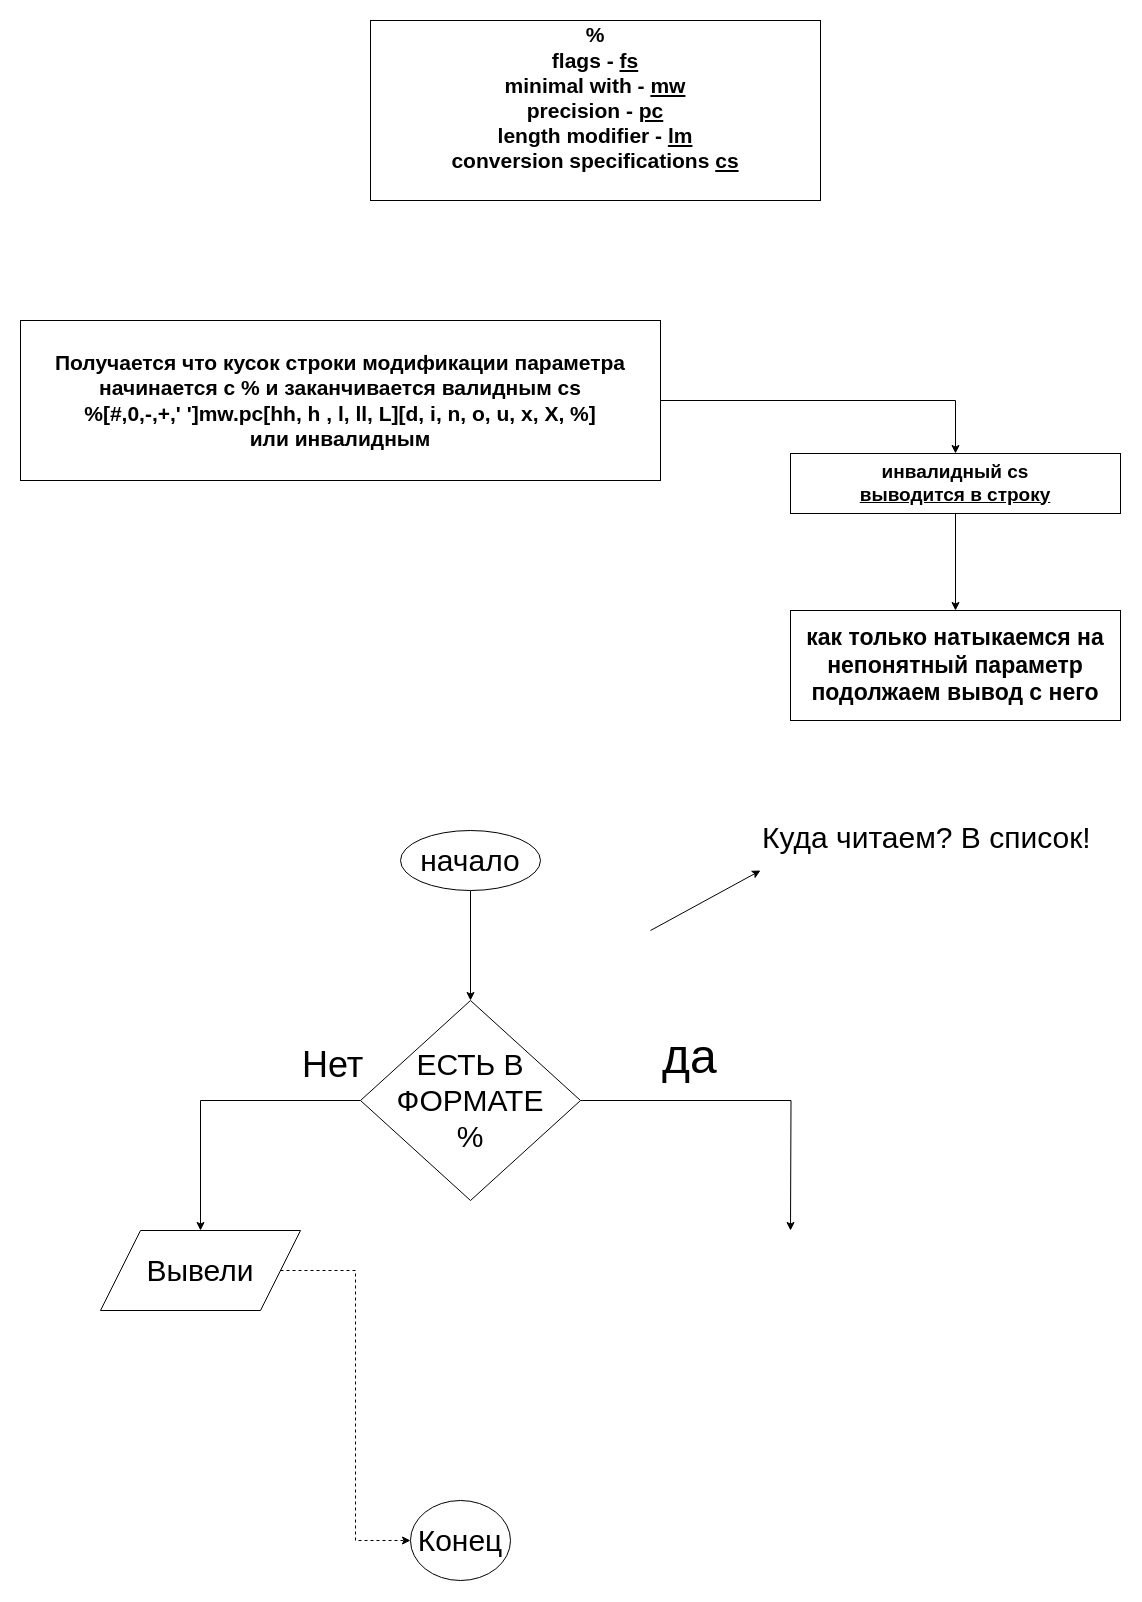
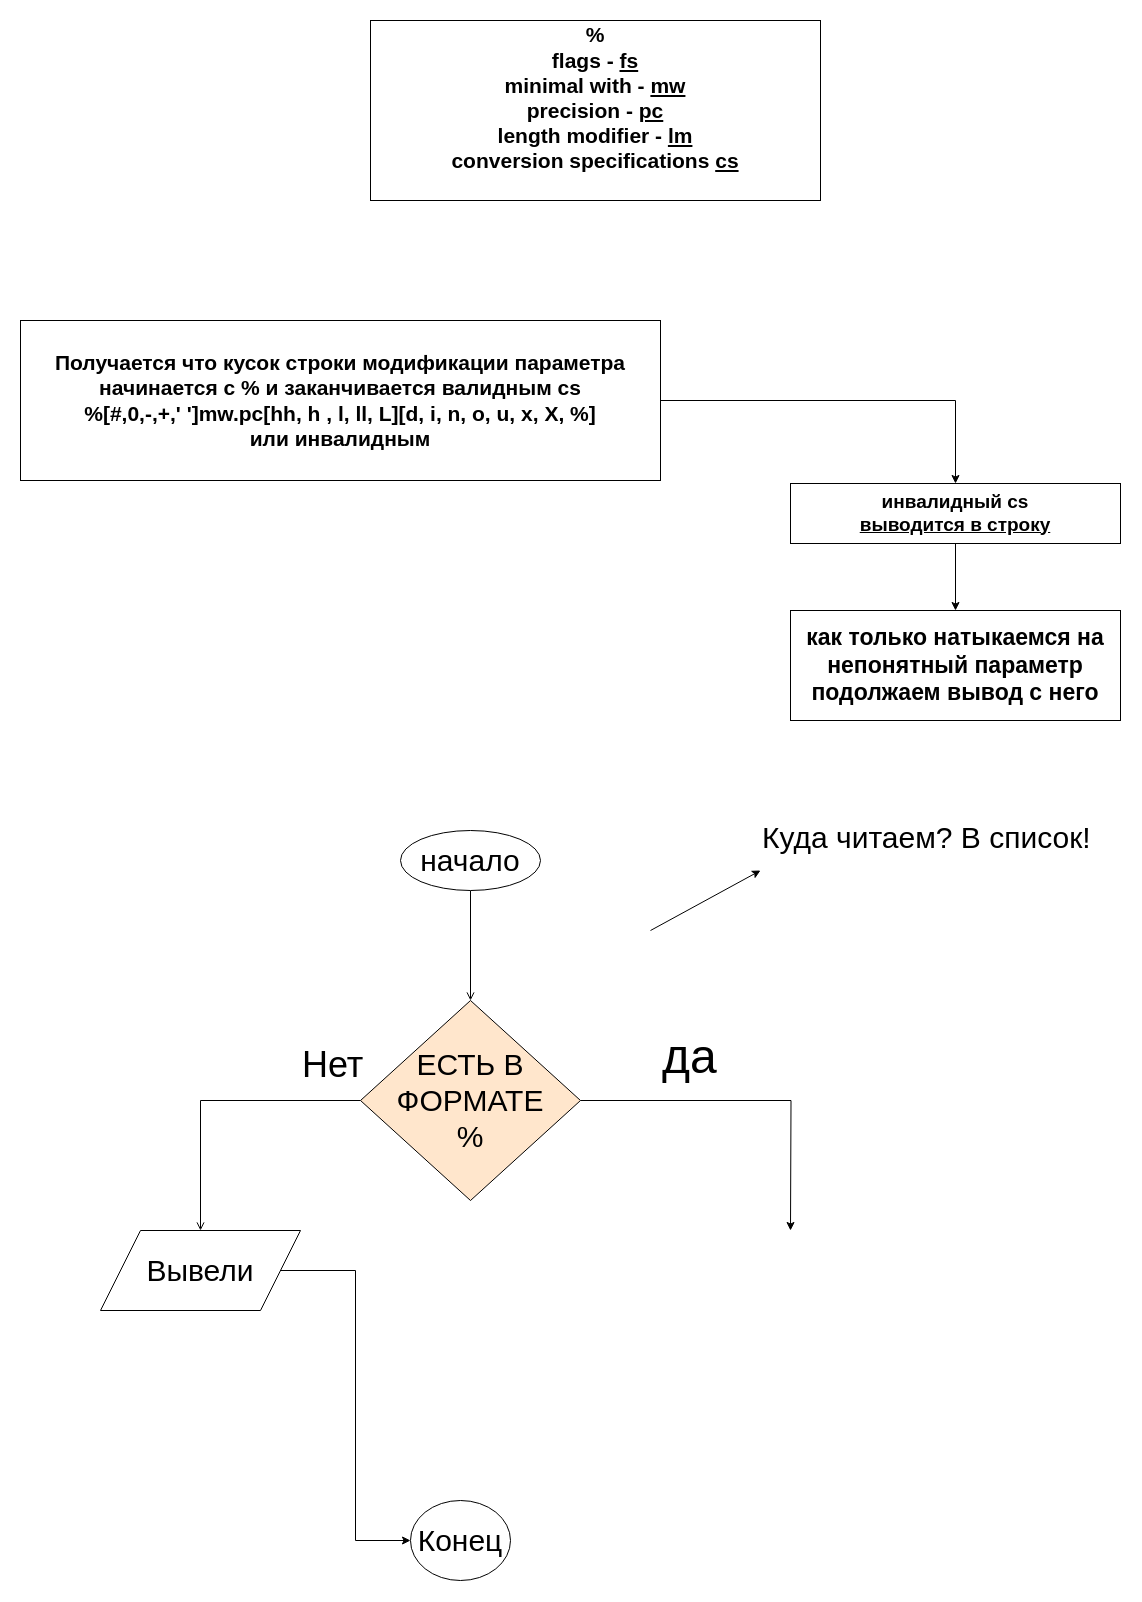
node "инвалидный cs выводится в строку": moved (956, 484) -> (956, 514)
edge "начало" -> "ЕСТЬ В ФОРМАТЕ %": arrowhead classic -> open
node "ЕСТЬ В ФОРМАТЕ %": fillcolor #ffffff -> #ffe6cc
edge "ЕСТЬ В ФОРМАТЕ %" -> "Вывели": arrowhead classic -> open
edge "Вывели" -> "Конец": style dashed -> solid
